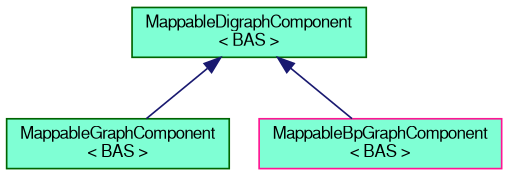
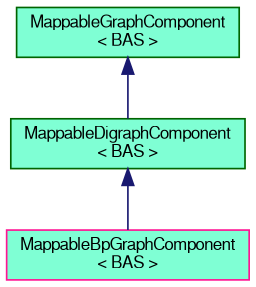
edge "MappableGraphComponent < BAS >" -> "MappableDigraphComponent < BAS >": reversed
